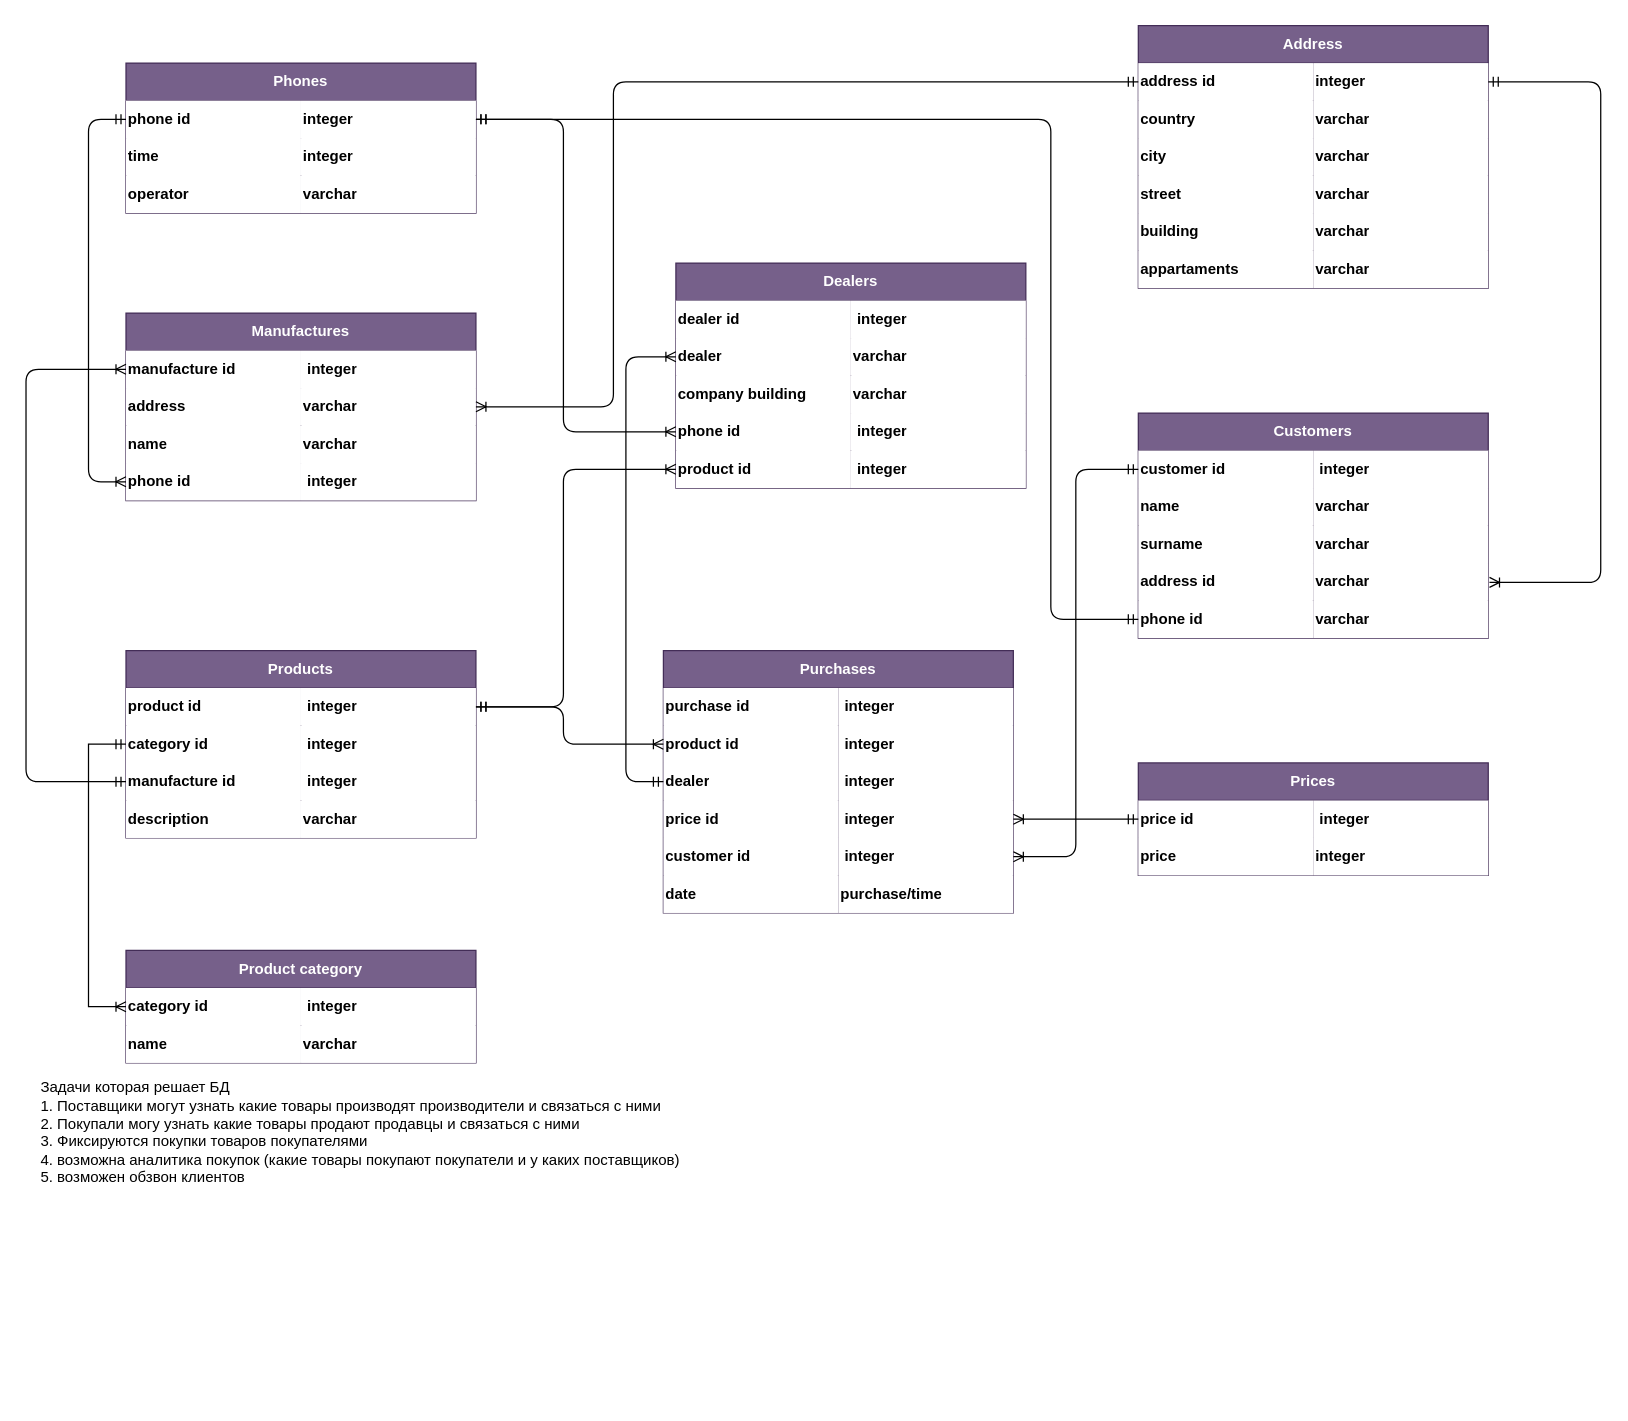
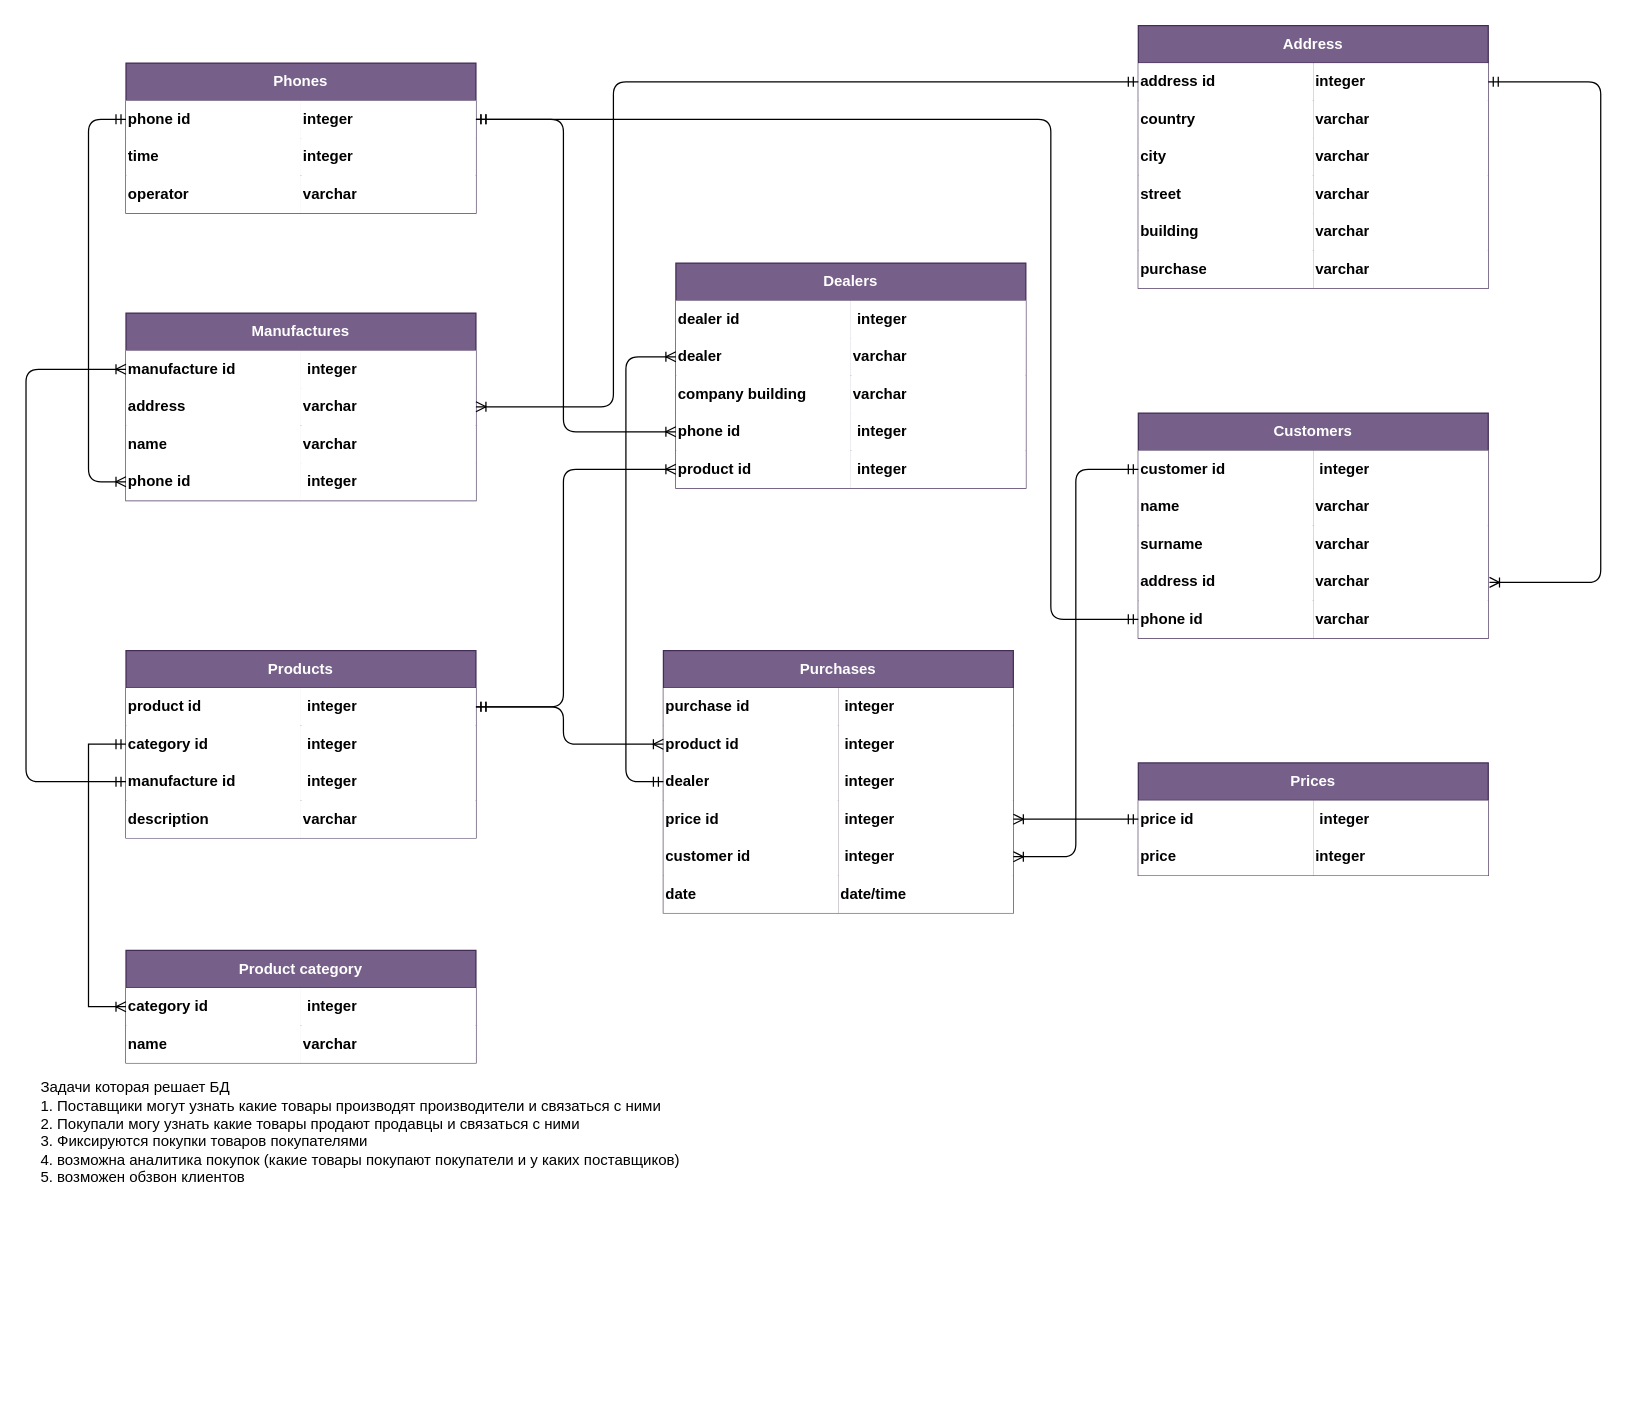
node "appartaments": label "appartaments" -> "purchase"
node "purchase/time": label "purchase/time" -> "date/time"
